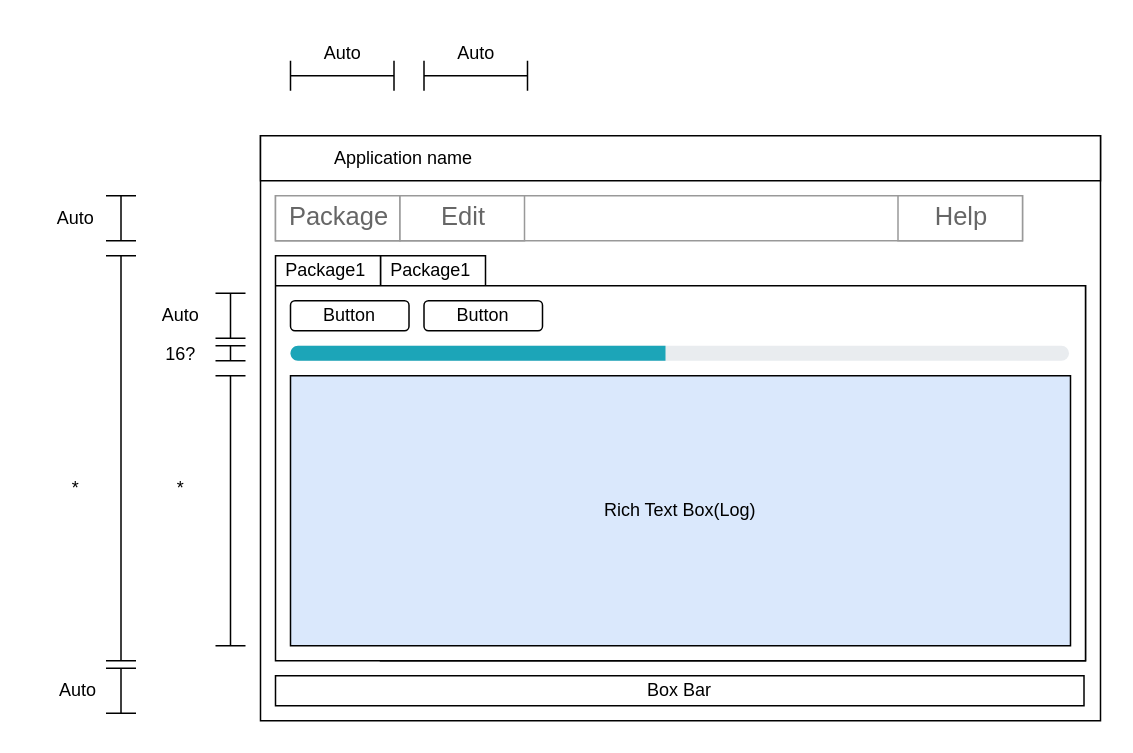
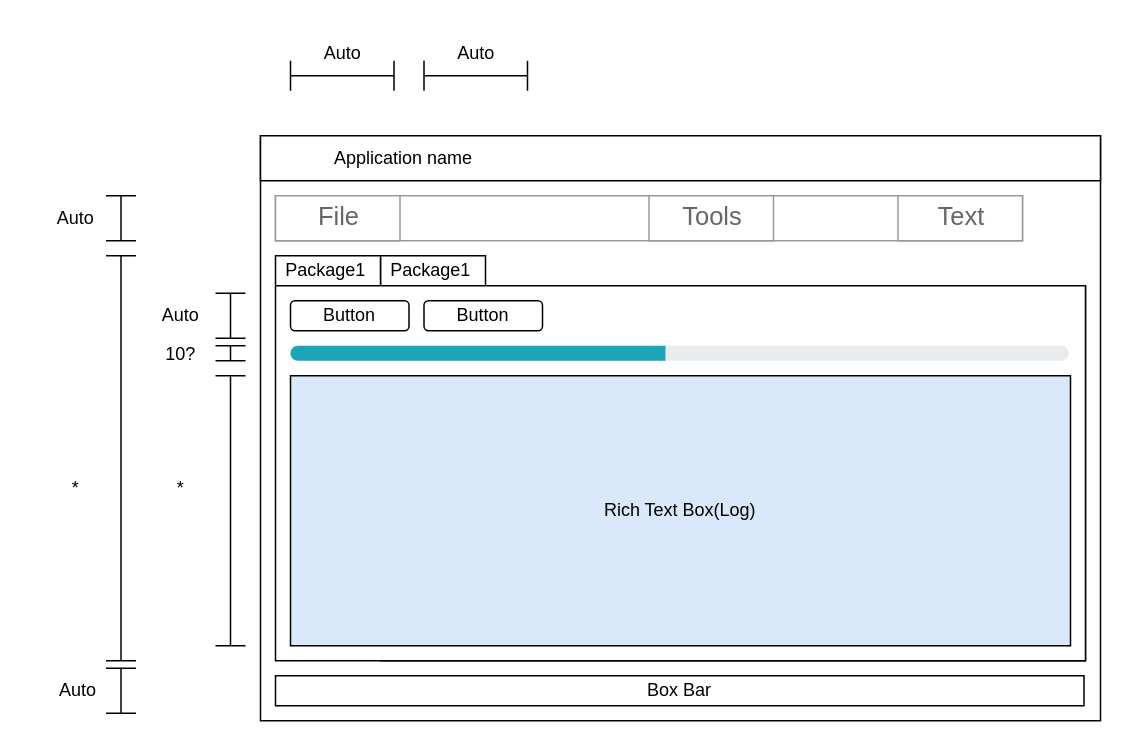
node "Package": label "Package" -> "File"
node "Edit": removed
node "Tools": added
node "Help": label "Help" -> "Text"
node "16?": label "16?" -> "10?"
